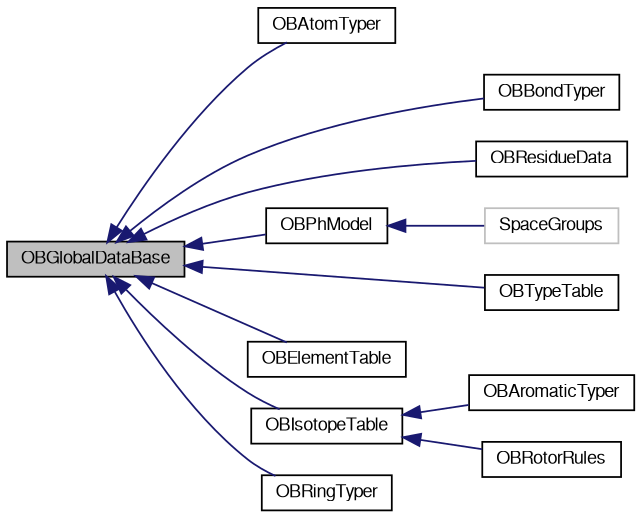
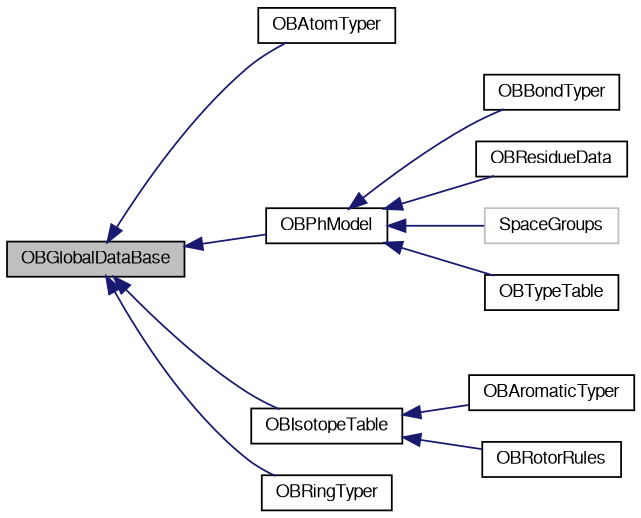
edge "OBBondTyper" -> "OBGlobalDataBase": now "OBBondTyper" -> "OBPhModel"
edge "OBResidueData" -> "OBGlobalDataBase": now "OBResidueData" -> "OBPhModel"
edge "OBTypeTable" -> "OBGlobalDataBase": now "OBTypeTable" -> "OBPhModel"
node "OBElementTable": removed
